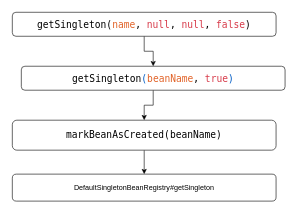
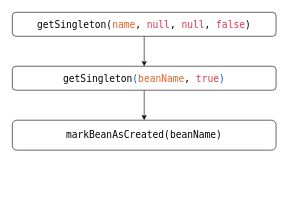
node "getSingleton(beanName, true)": moved (153, 78) -> (144, 78)
edge "markBeanAsCreated(beanName)" -> "DefaultSingletonBeanRegistry#getSingleton": removed
node "DefaultSingletonBeanRegistry#getSingleton": removed
